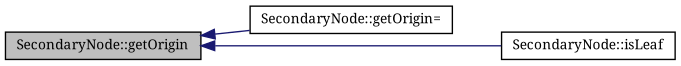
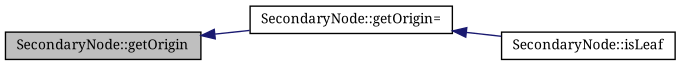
edge "SecondaryNode::isLeaf" -> "SecondaryNode::getOrigin": now "SecondaryNode::isLeaf" -> "SecondaryNode::getOrigin="
